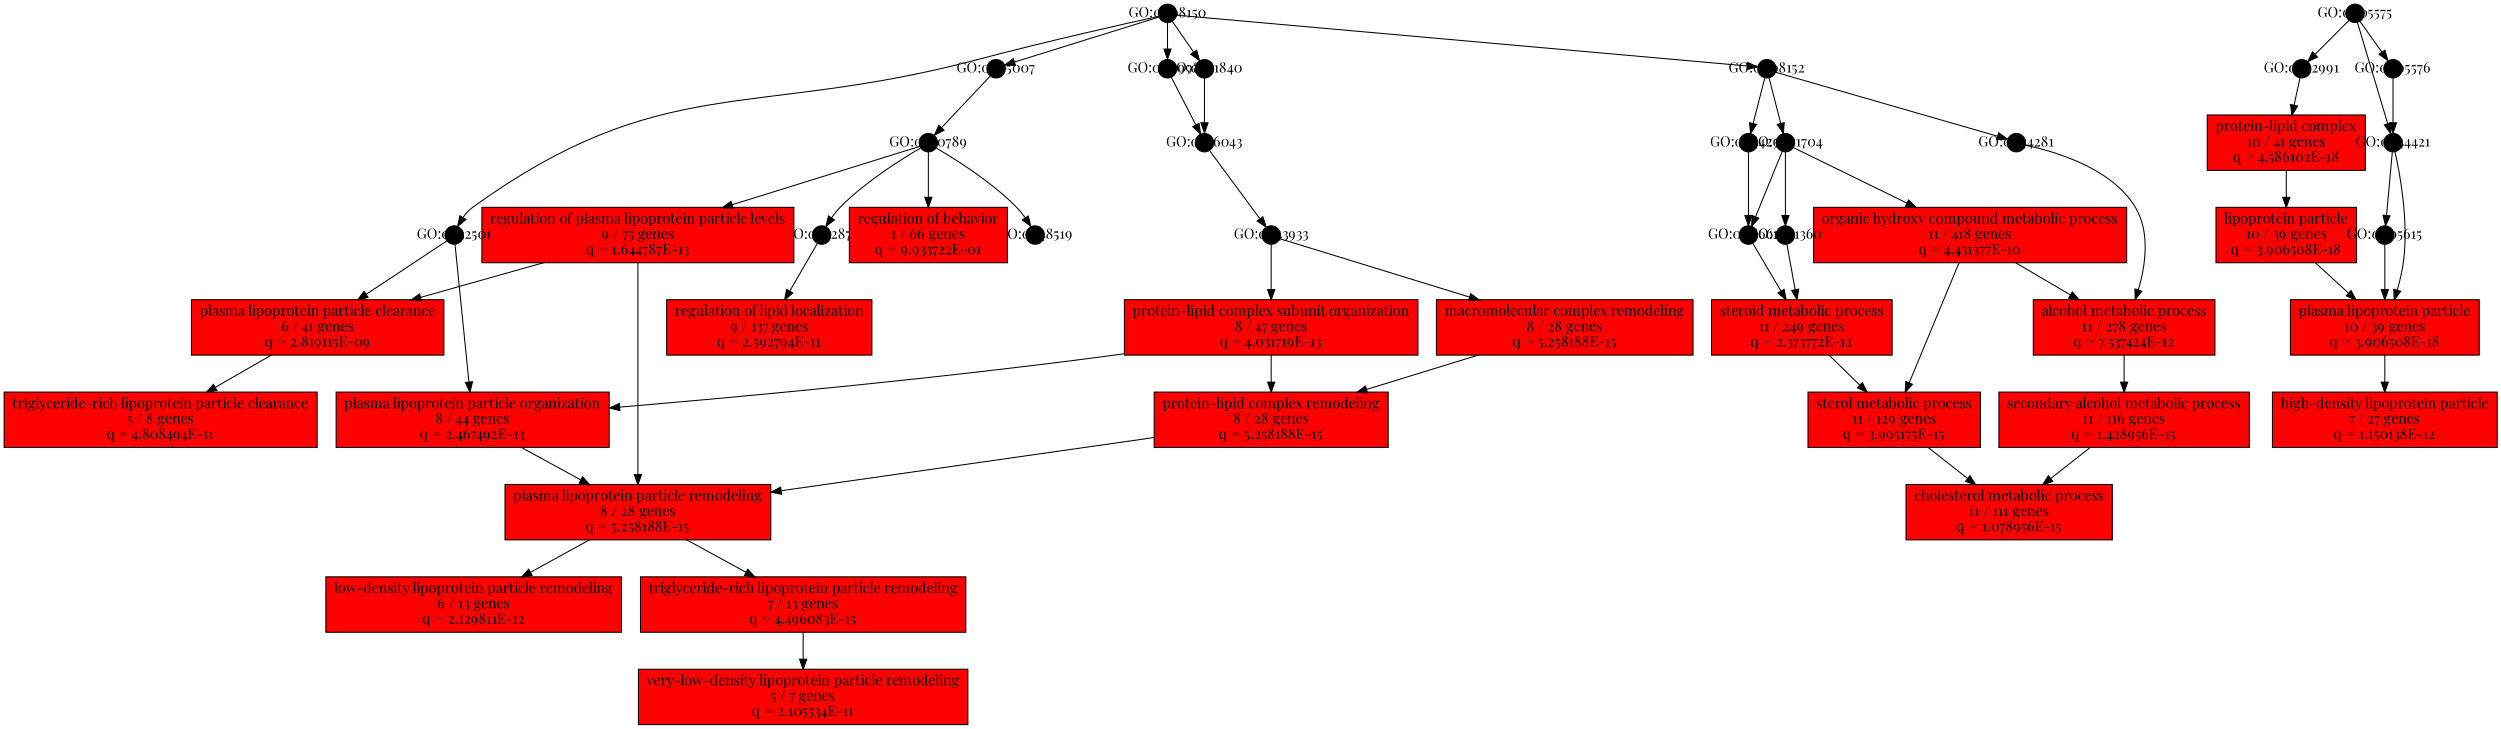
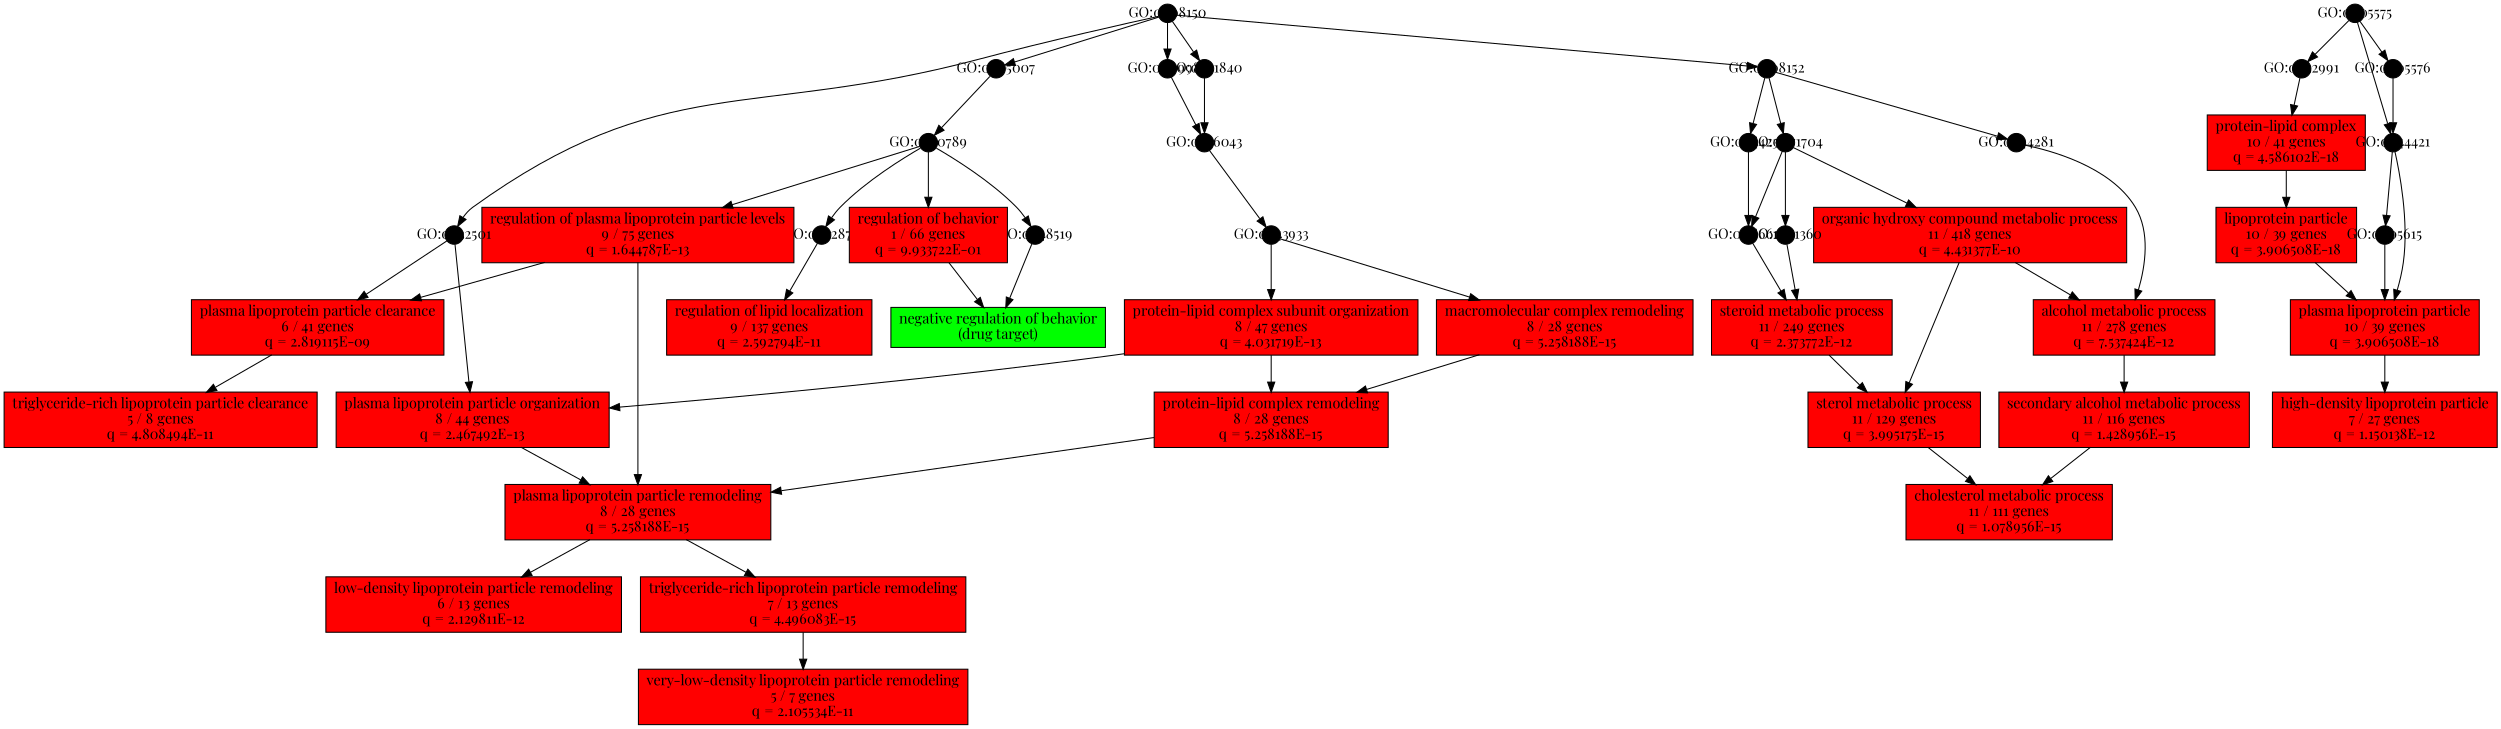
node "negative regulation of behavior (drug target)": added
